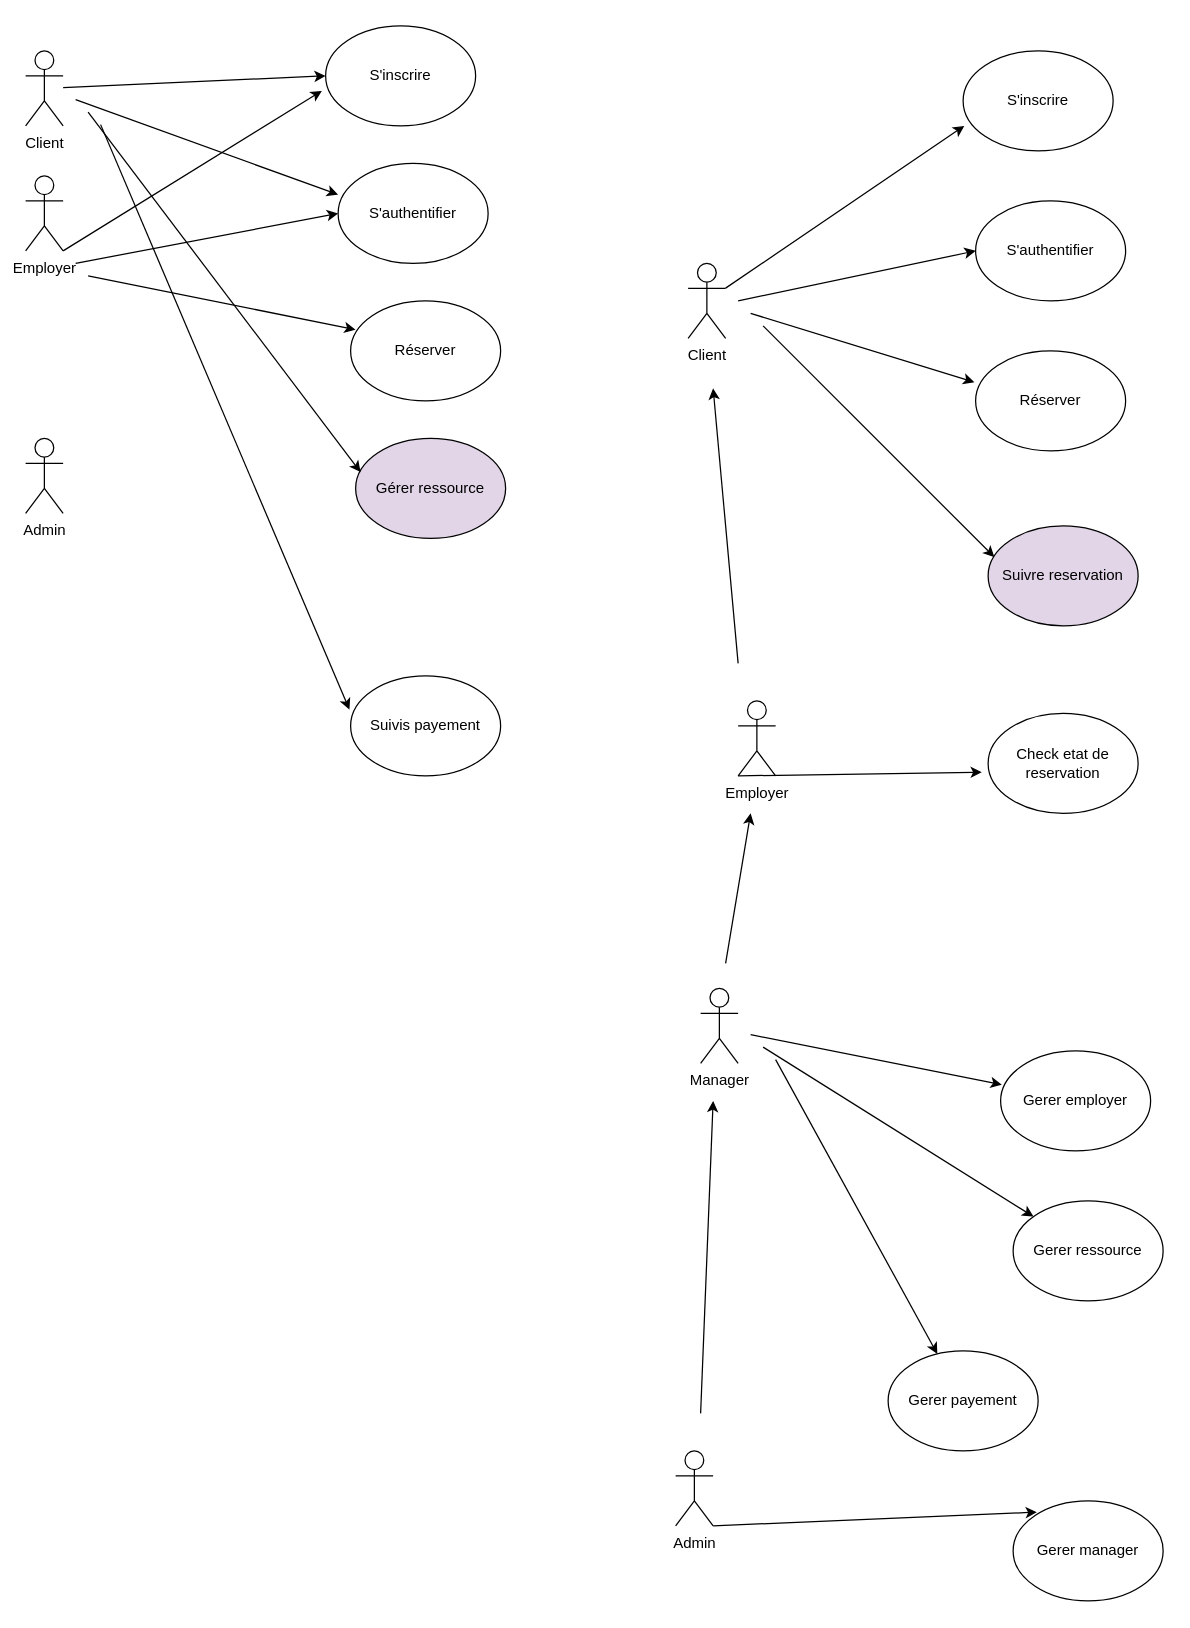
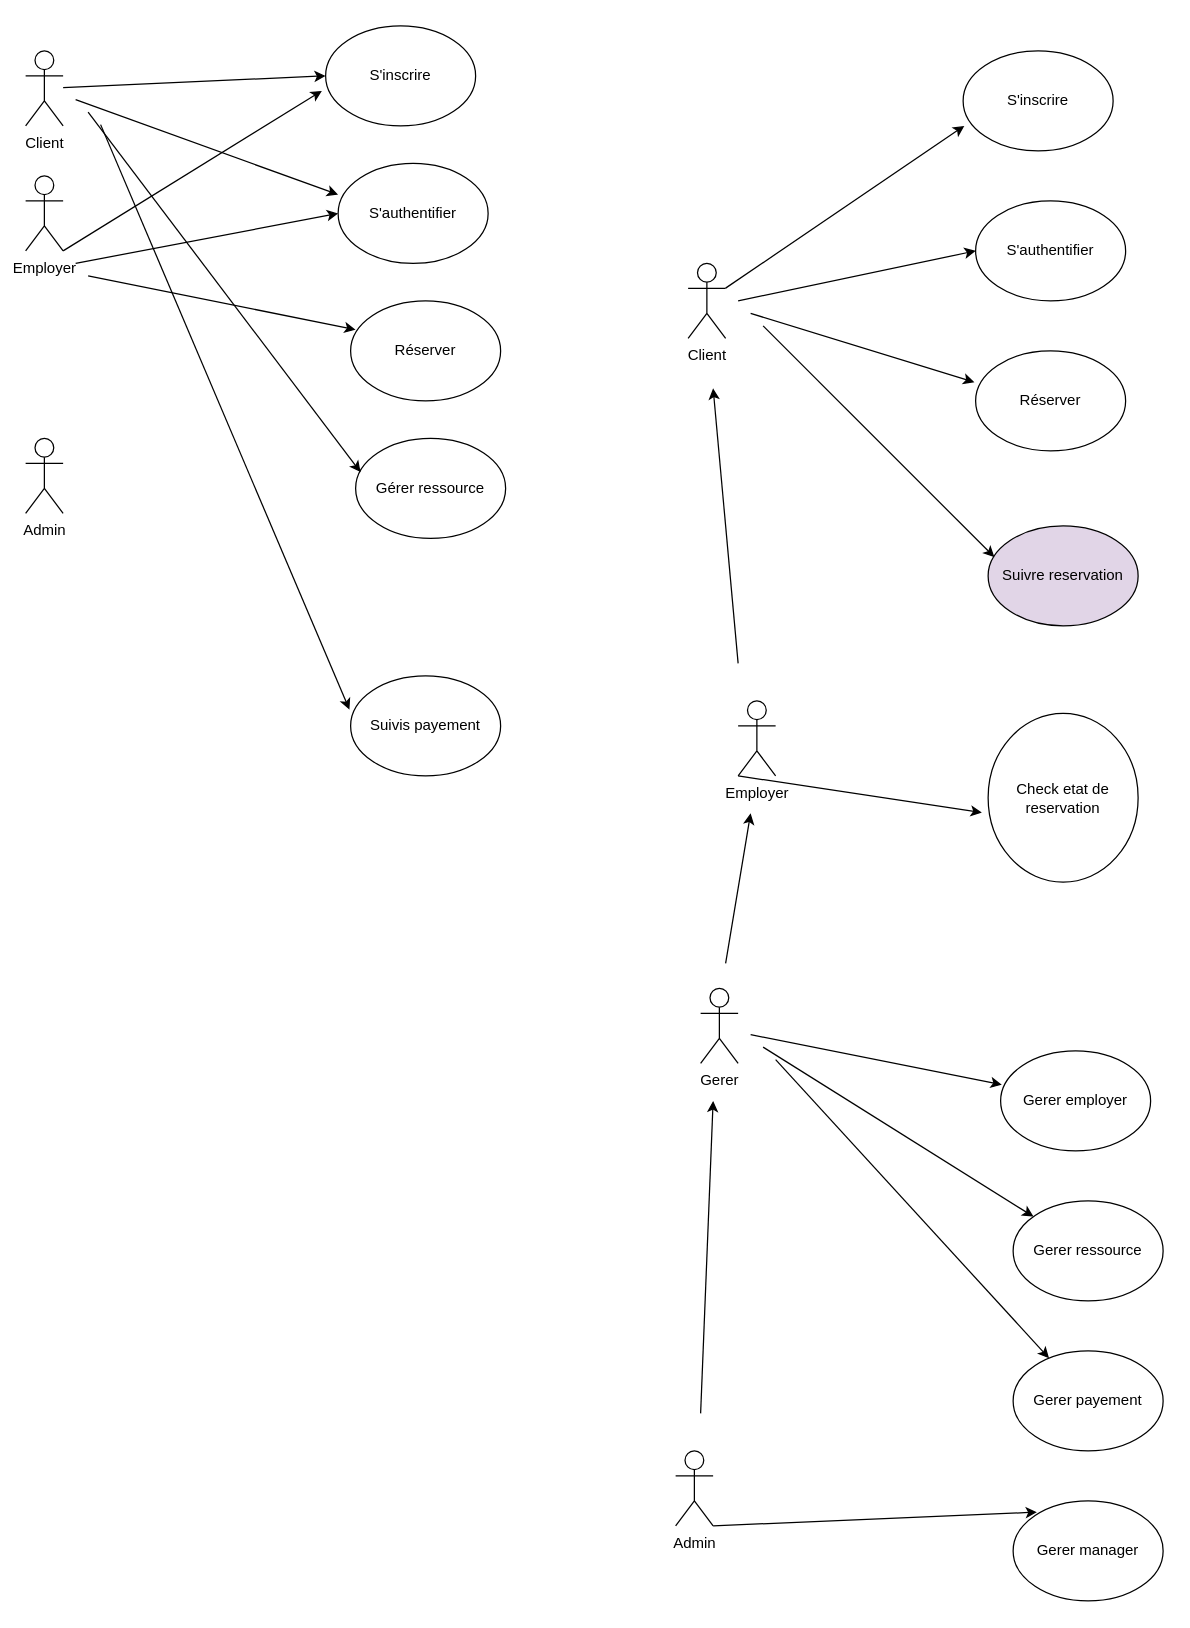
node "Gérer ressource": fillcolor #e1d5e7 -> #ffffff
node "Check etat de reservation": size 150x100 -> 150x169
node "Manager": label "Manager" -> "Gerer"
node "Gerer payement": moved (963, 1401) -> (1088, 1401)
